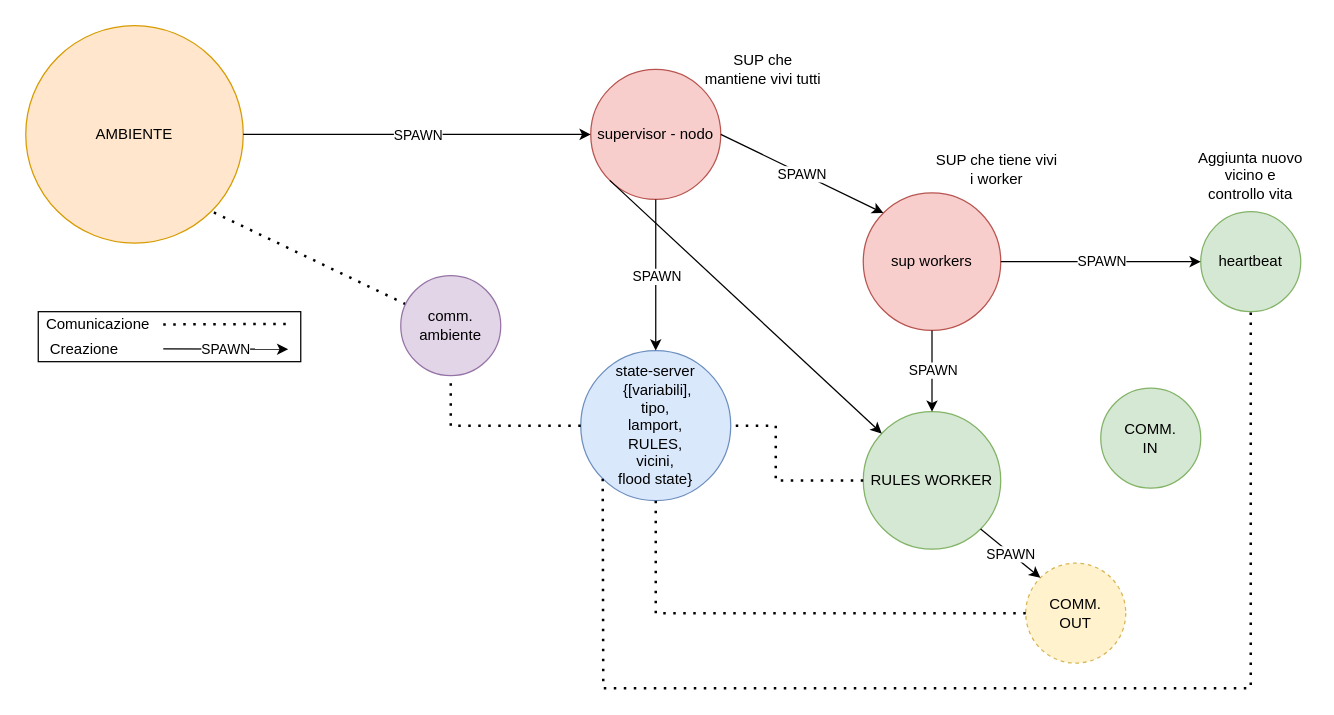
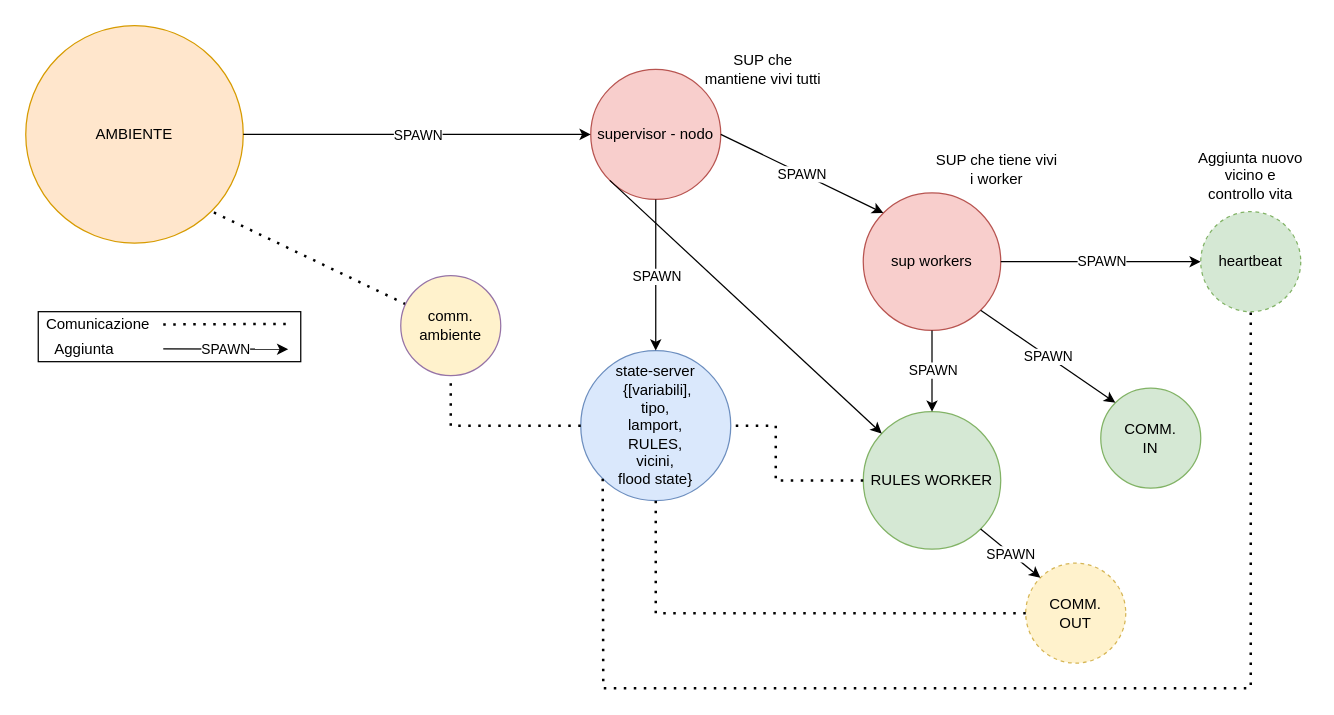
node "heartbeat": style solid -> dashed
node "comm. ambiente": fillcolor #e1d5e7 -> #fff2cc
node "Creazione": label "Creazione" -> "Aggiunta"
edge "sup workers" -> "COMM. IN": added, label "SPAWN"
